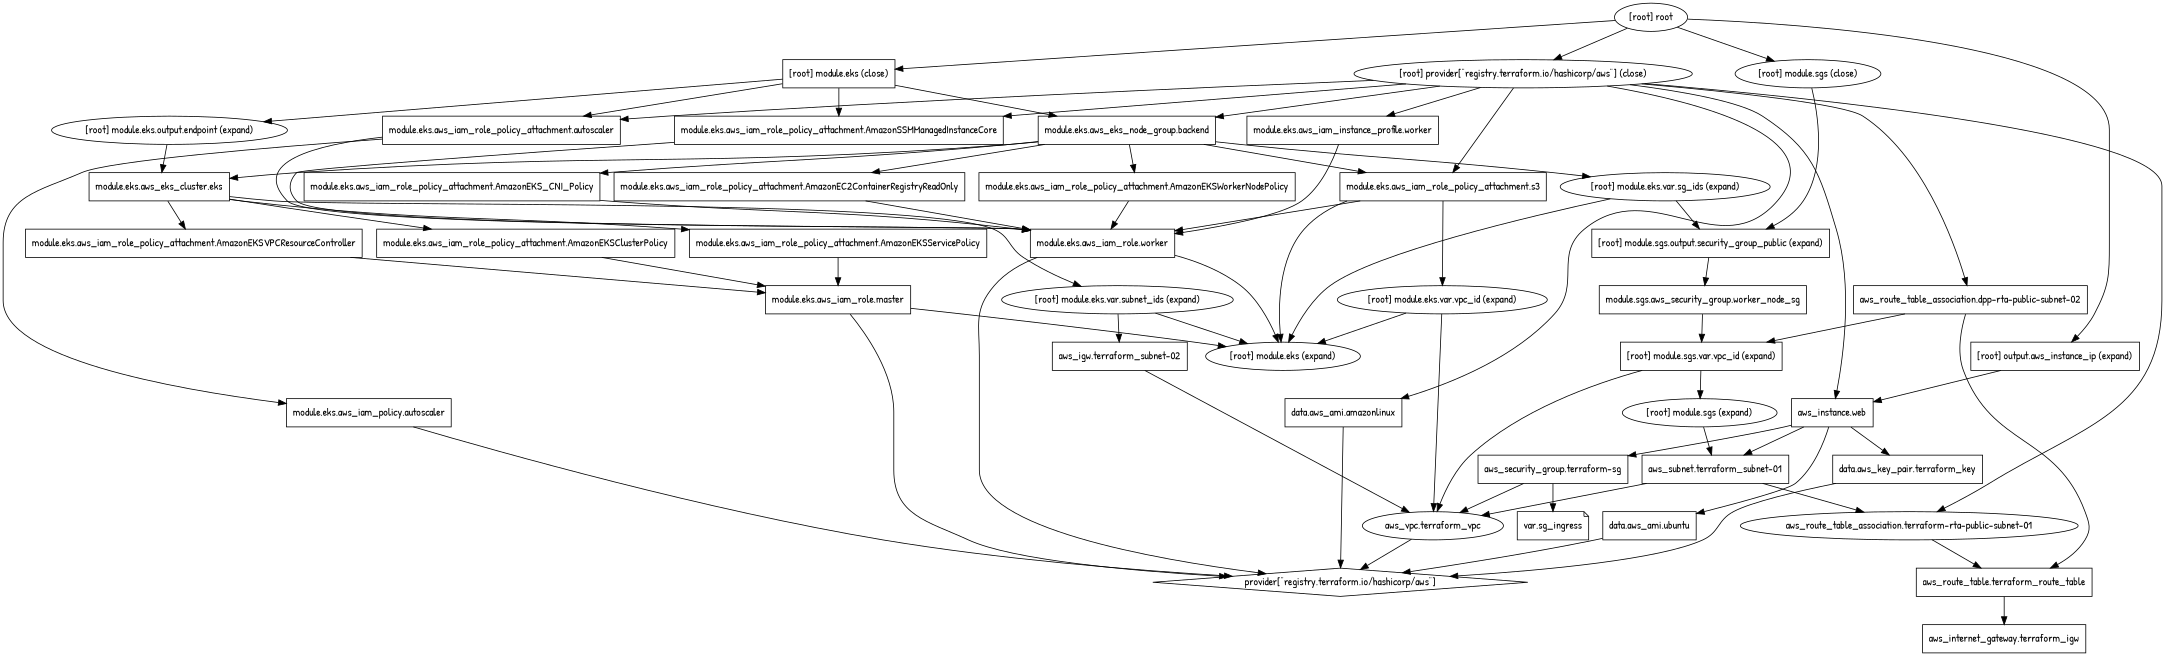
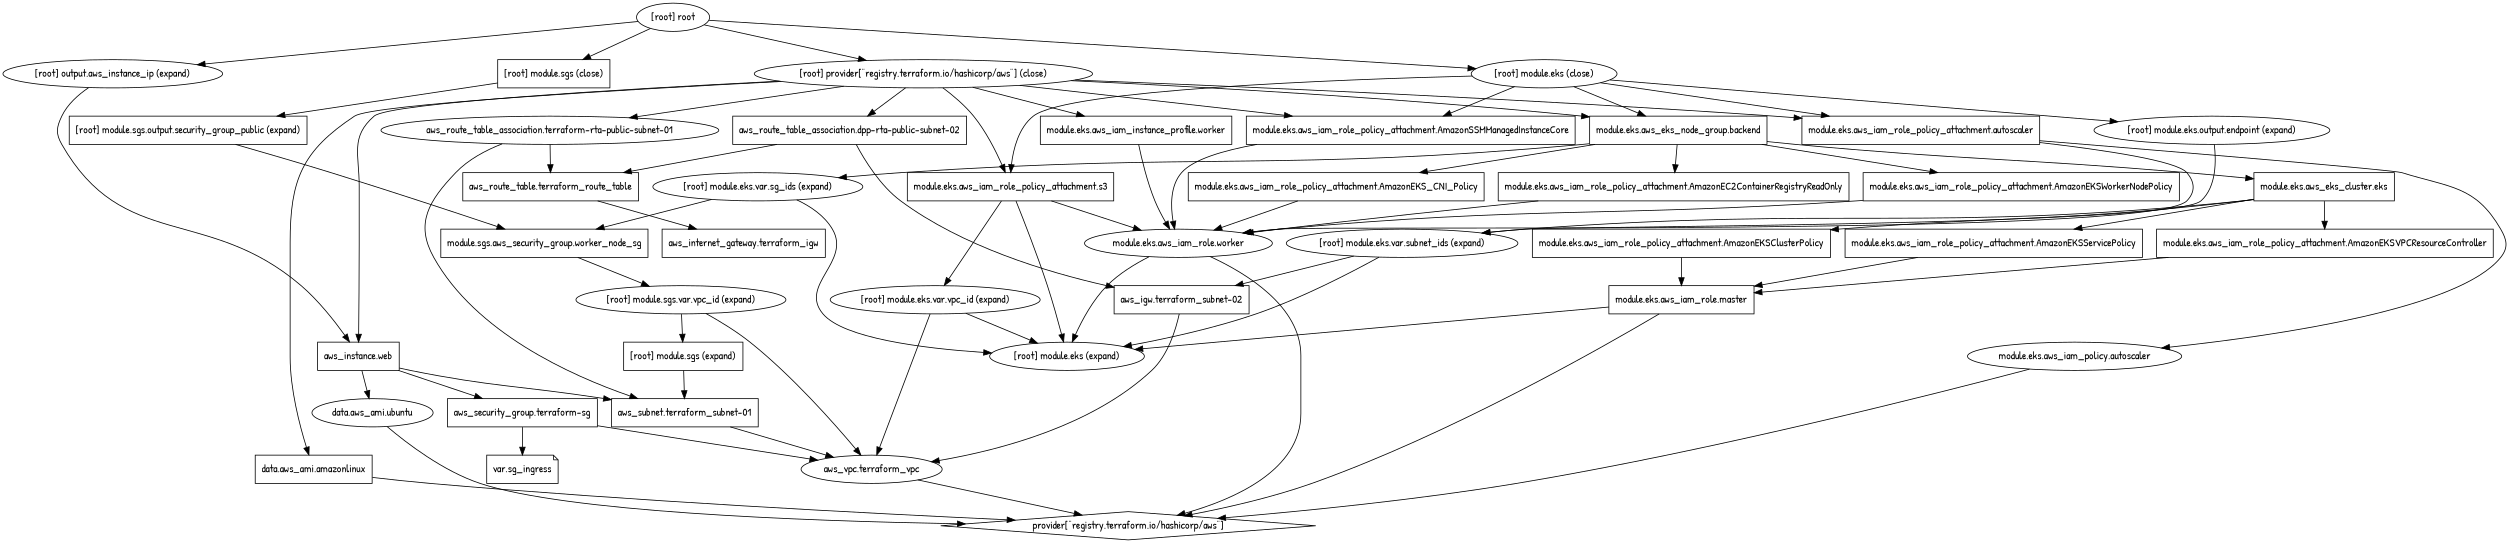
node "[root] module.eks (close)": shape box -> ellipse
node "[root] module.sgs (close)": shape ellipse -> box
edge "[root] module.eks.output.endpoint (expand)" -> "module.eks.aws_eks_cluster.eks": now "[root] module.eks.output.endpoint (expand)" -> "[root] module.eks.var.subnet_ids (expand)"
edge "module.eks.aws_eks_node_group.backend" -> "module.eks.aws_iam_role_policy_attachment.s3": now "[root] module.eks (close)" -> "module.eks.aws_iam_role_policy_attachment.s3"
edge "[root] module.eks.var.sg_ids (expand)" -> "[root] module.sgs.output.security_group_public (expand)": now "[root] module.eks.var.sg_ids (expand)" -> "module.sgs.aws_security_group.worker_node_sg"
node "module.eks.aws_iam_role.worker": shape box -> ellipse
edge "aws_route_table_association.dpp-rta-public-subnet-02" -> "[root] module.sgs.var.vpc_id (expand)": now "aws_route_table_association.dpp-rta-public-subnet-02" -> "aws_igw.terraform_subnet-02"
node "[root] module.sgs.var.vpc_id (expand)": shape box -> ellipse
node "[root] output.aws_instance_ip (expand)": shape box -> ellipse
node "module.eks.aws_iam_policy.autoscaler": shape box -> ellipse
node "[root] module.sgs (expand)": shape ellipse -> box
node "data.aws_key_pair.terraform_key": removed
edge "aws_subnet.terraform_subnet-01" -> "aws_route_table_association.terraform-rta-public-subnet-01": reversed
node "data.aws_ami.ubuntu": shape box -> ellipse
